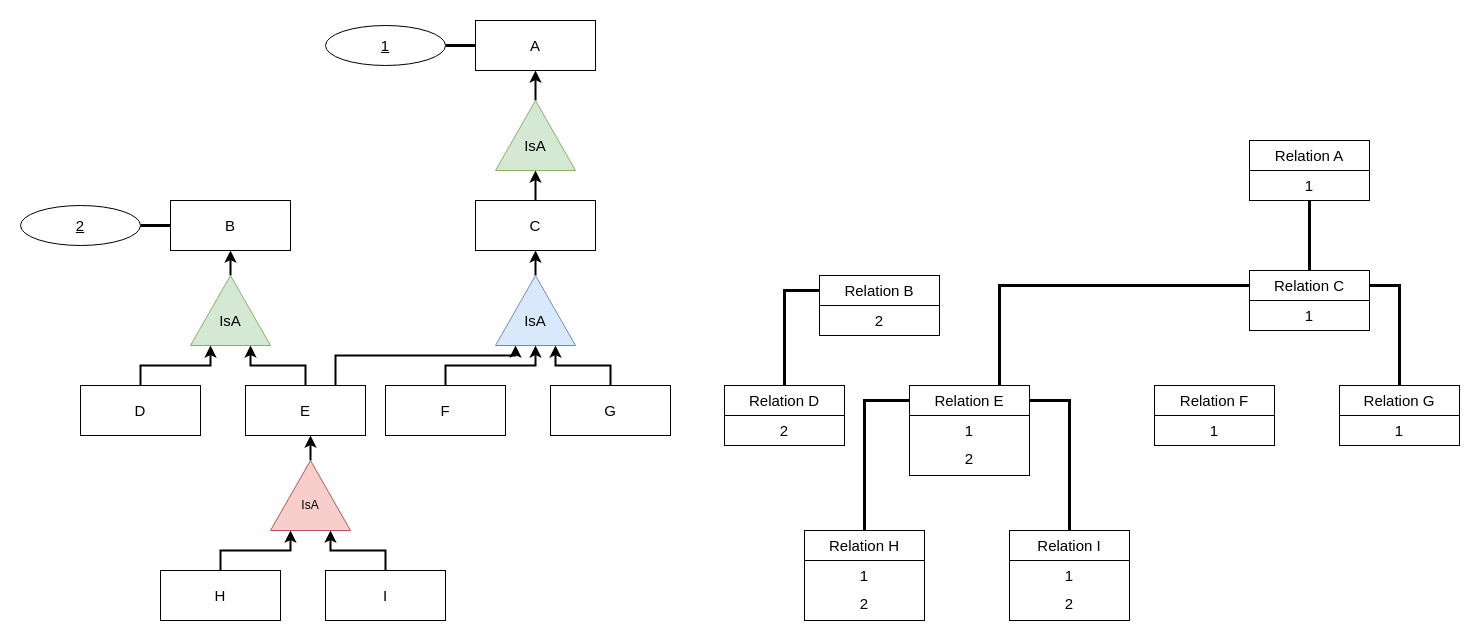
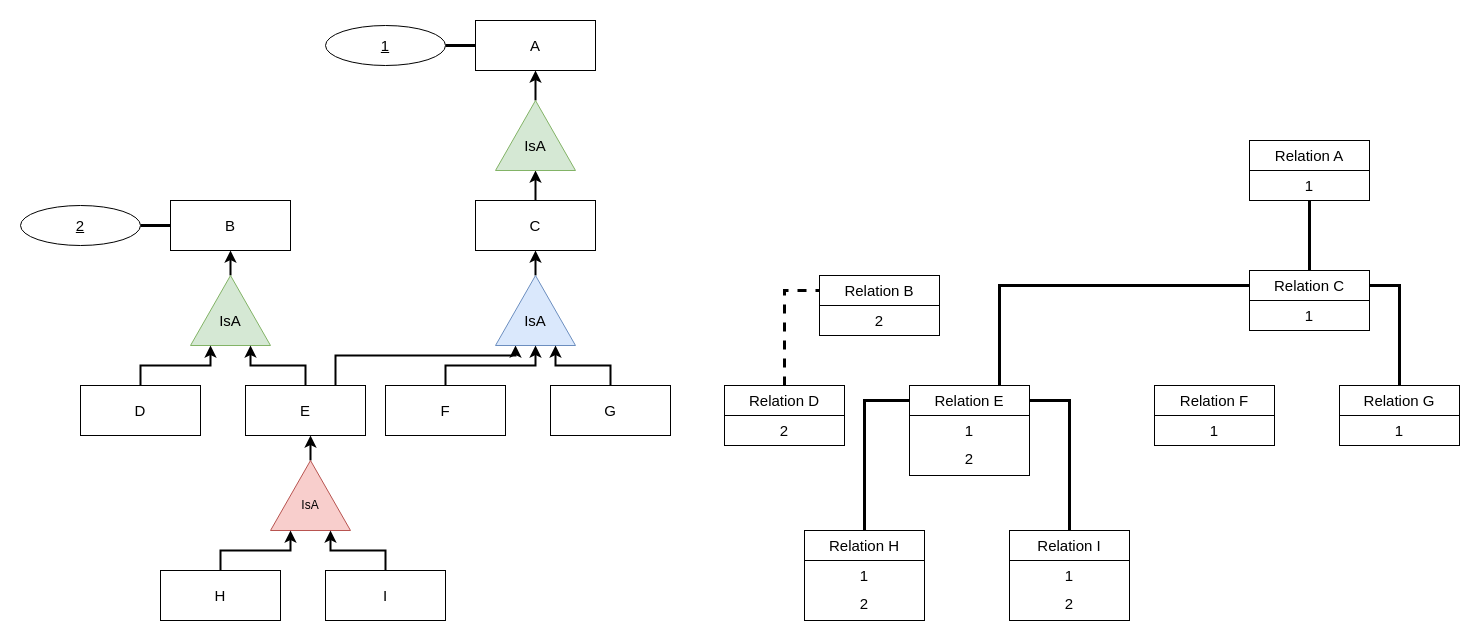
edge "Relation B" -- "Relation D": style solid -> dashed
